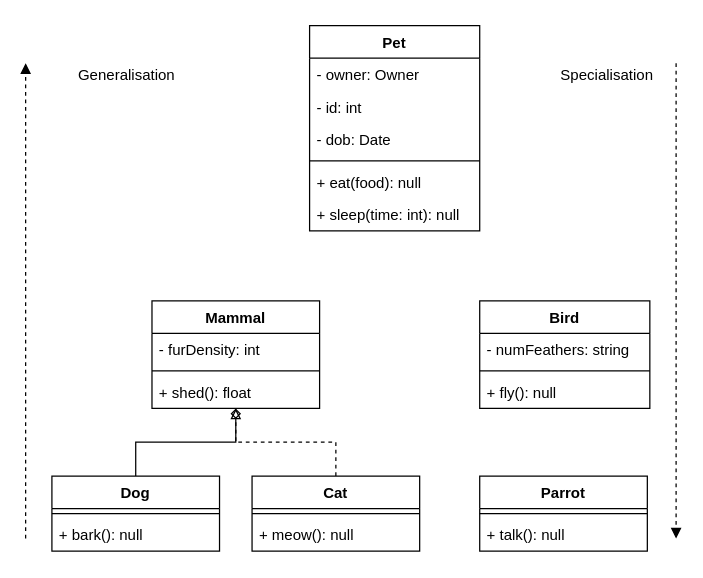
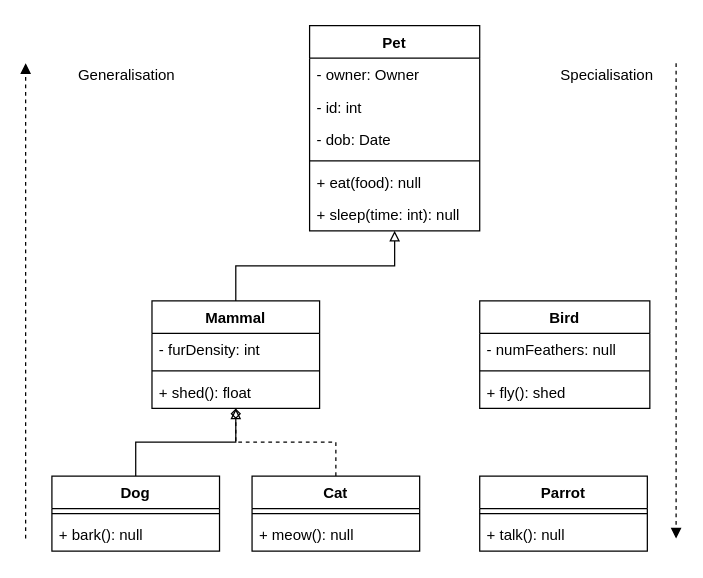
edge "Mammal" -> "Pet": added
node "- numFeathers: string": label "- numFeathers: string" -> "- numFeathers: null"
node "+ fly(): null": label "+ fly(): null" -> "+ fly(): shed"
